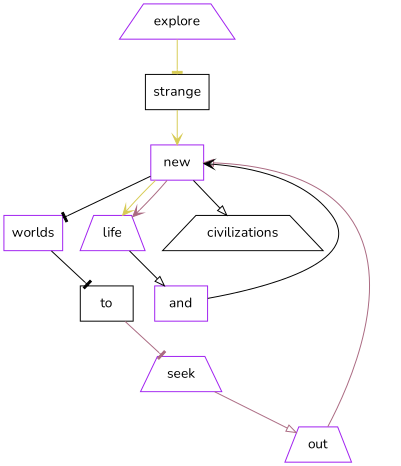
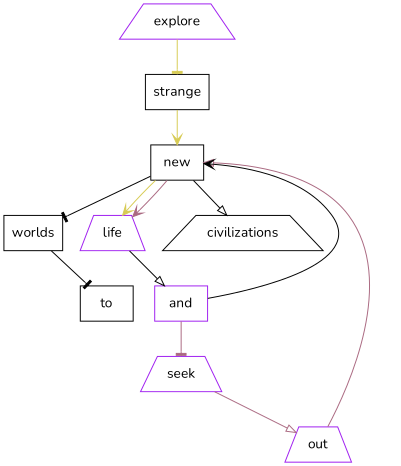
node "new": color purple -> black
node "worlds": color purple -> black
edge "to" -> "seek": now "and" -> "seek"
